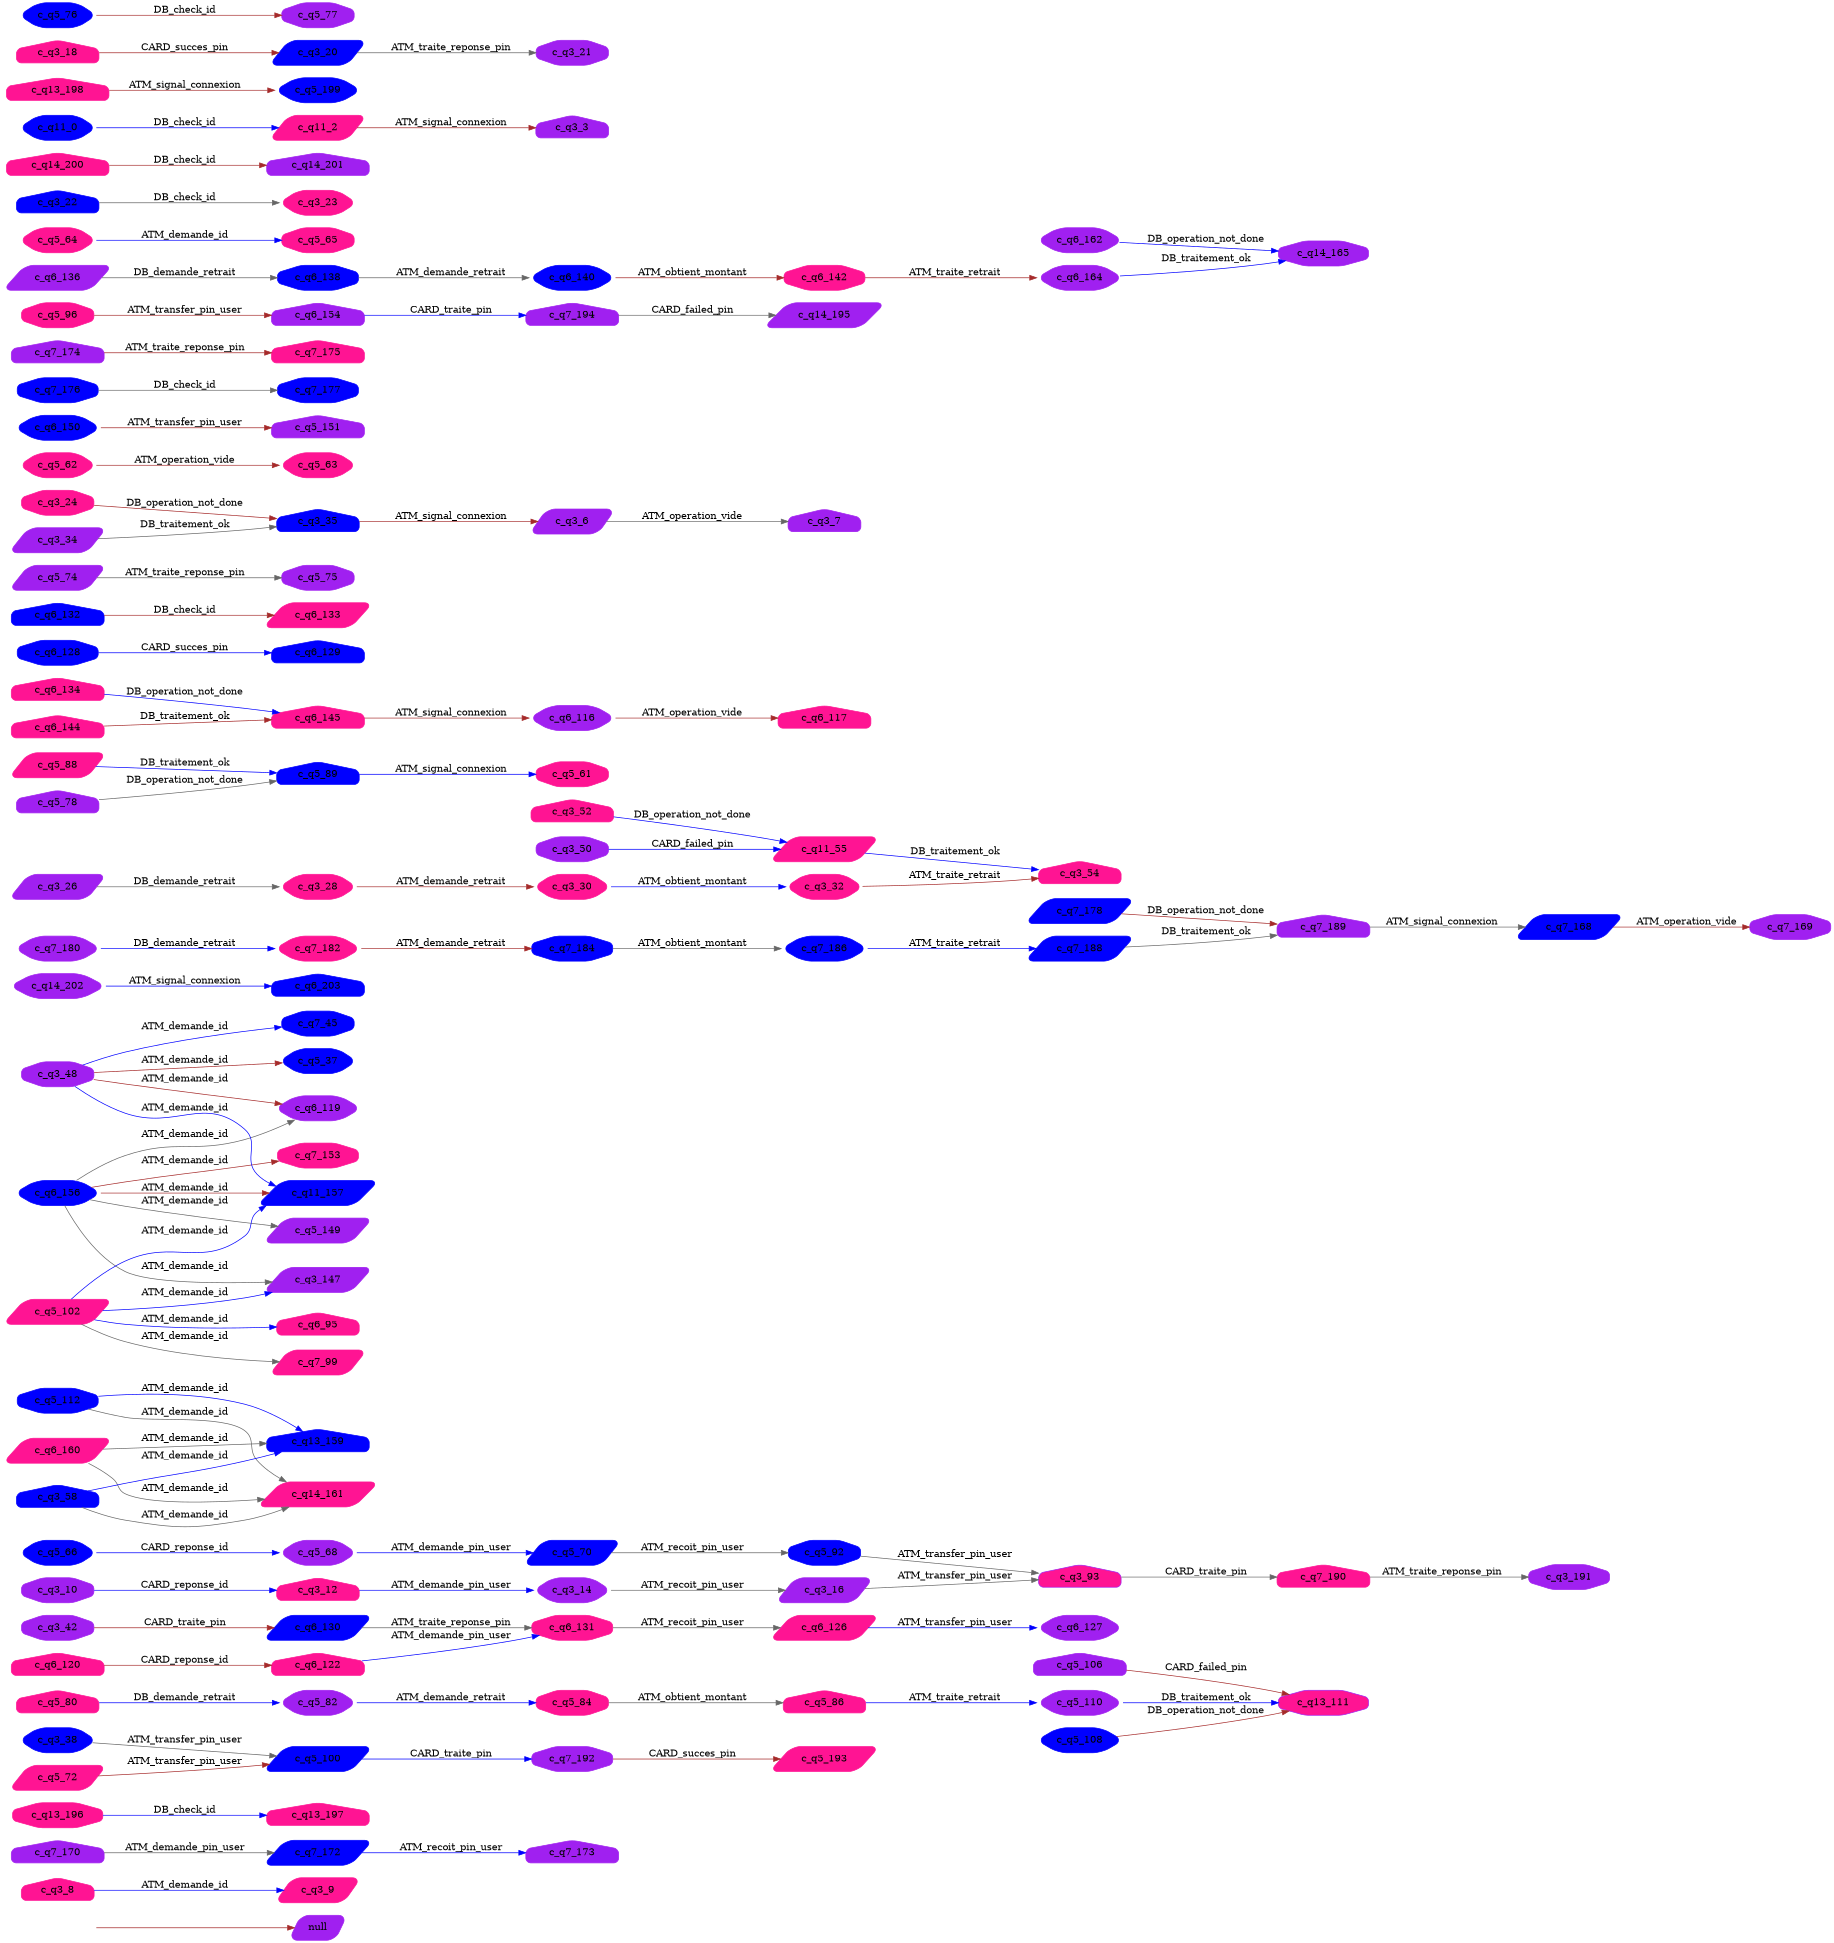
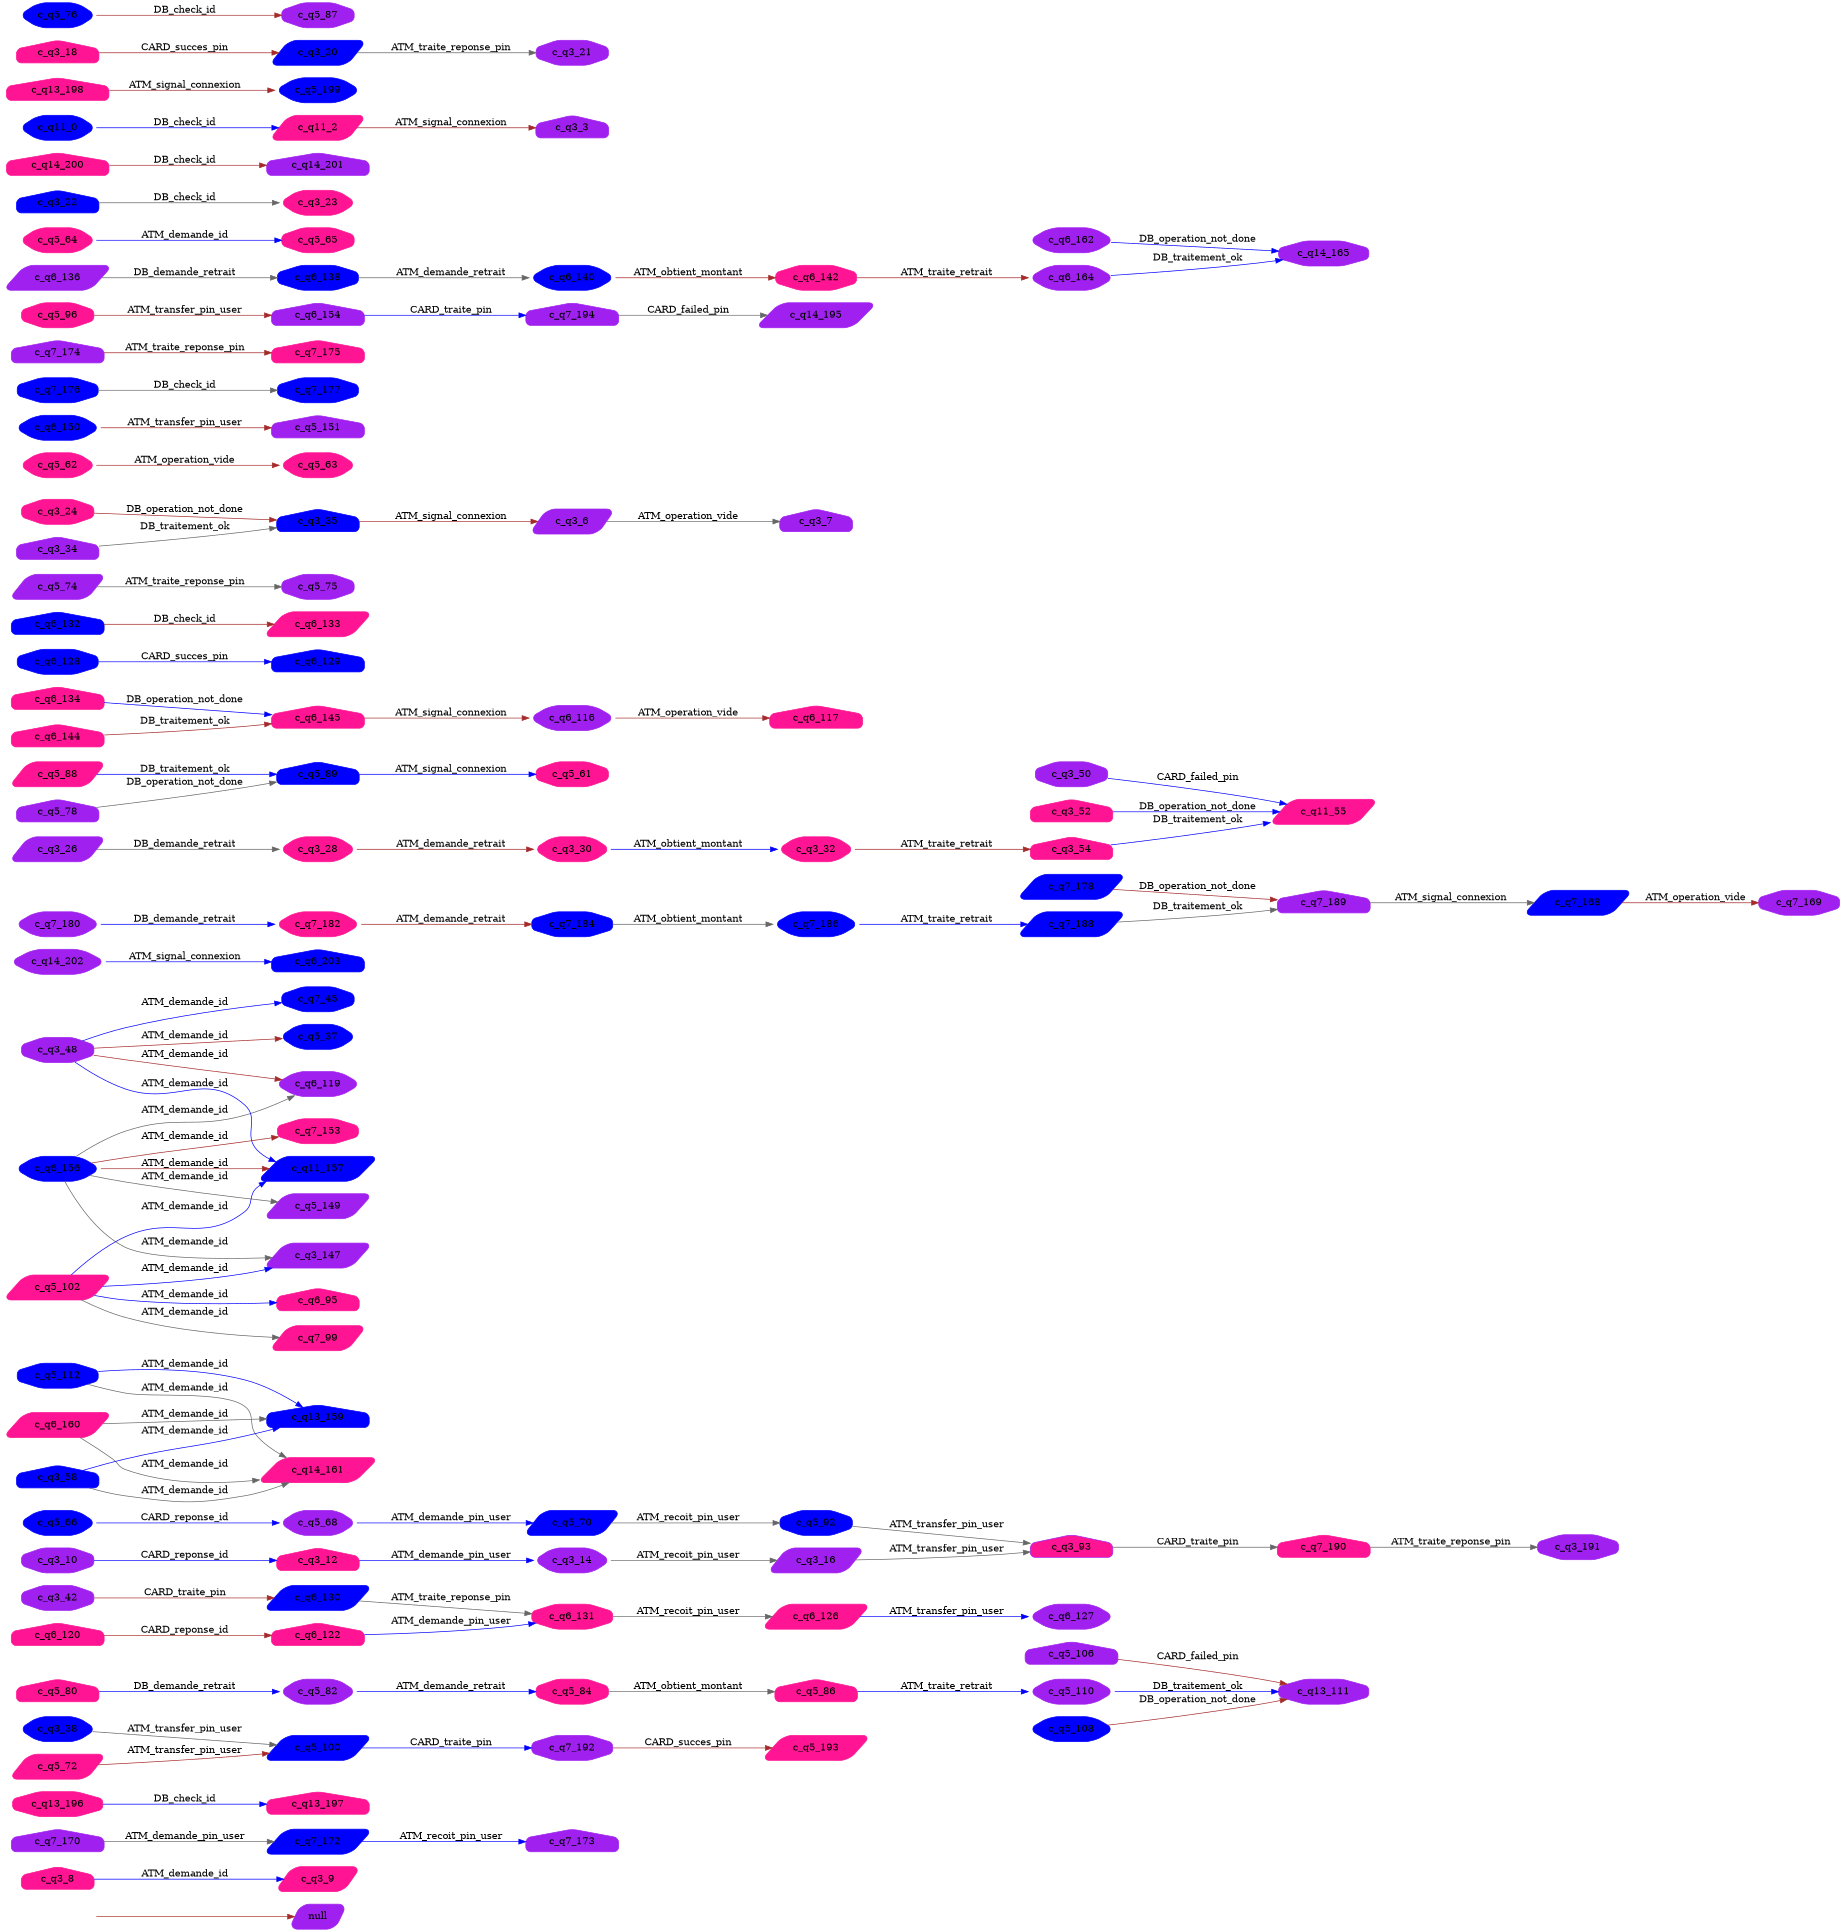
node "c_q5_77": label "c_q5_77" -> "c_q5_87"
node "c_q3_34": shape parallelogram -> house
edge "c_q11_55" -> "c_q3_54": reversed
node "c_q13_111": fillcolor deeppink -> purple
